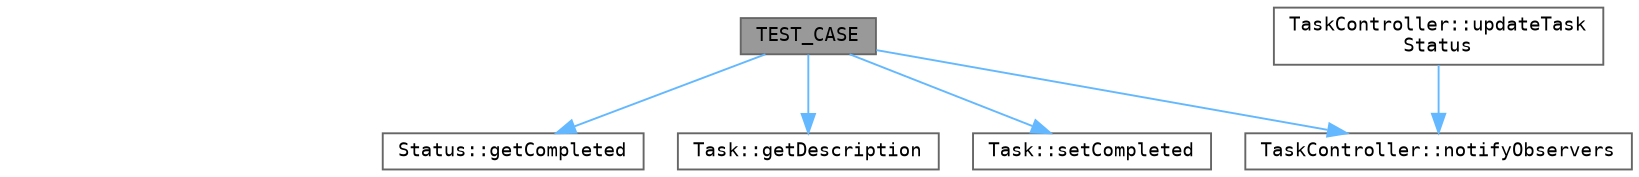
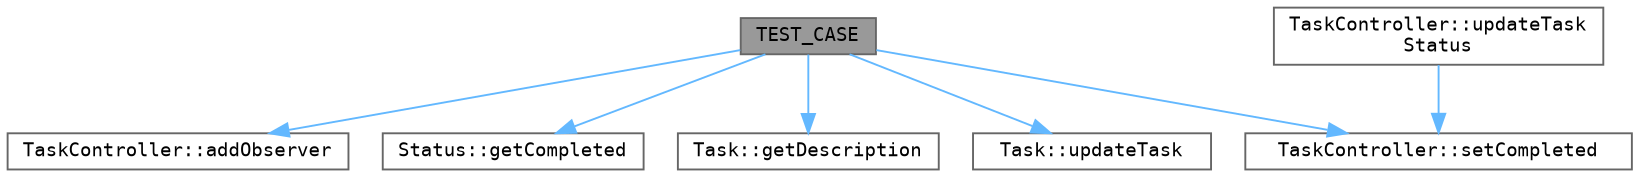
node "TaskController::addObserver": added
node "Task::setCompleted": label "Task::setCompleted" -> "Task::updateTask"
node "TaskController::notifyObservers": label "TaskController::notifyObservers" -> "TaskController::setCompleted"
